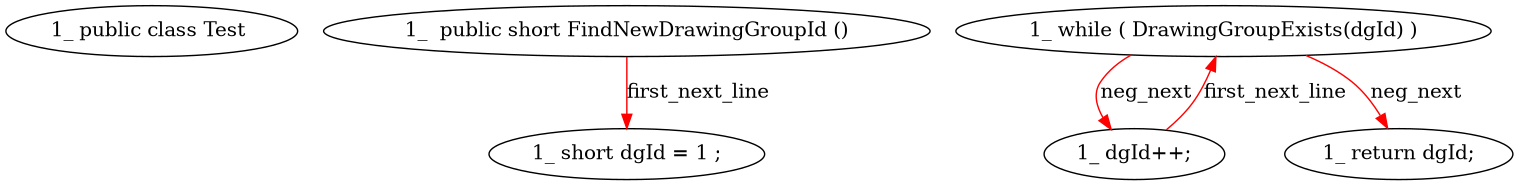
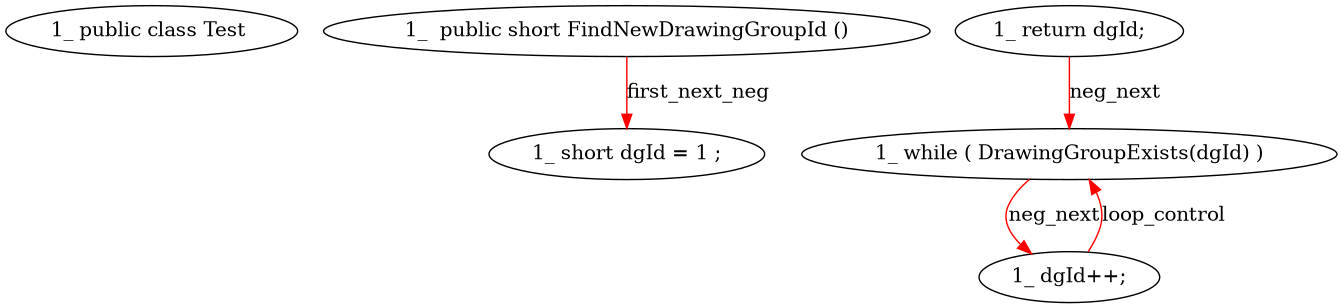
edge "1_ while ( DrawingGroupExists(dgId) )" -> "1_ return dgId;": reversed
edge "1_  public short FindNewDrawingGroupId ()" -> "1_ short dgId = 1 ;": label "first_next_line" -> "first_next_neg"
edge "1_ dgId++;" -> "1_ while ( DrawingGroupExists(dgId) )": label "first_next_line" -> "loop_control"
